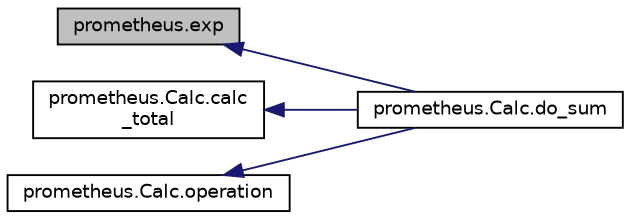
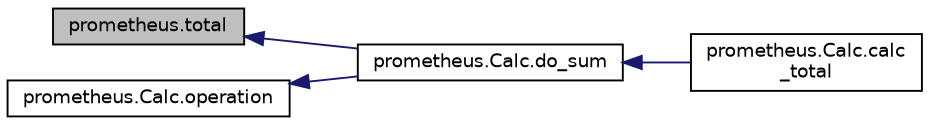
node "prometheus.exp": label "prometheus.exp" -> "prometheus.total"
edge "prometheus.Calc.do_sum" -> "prometheus.Calc.calc _total": reversed
